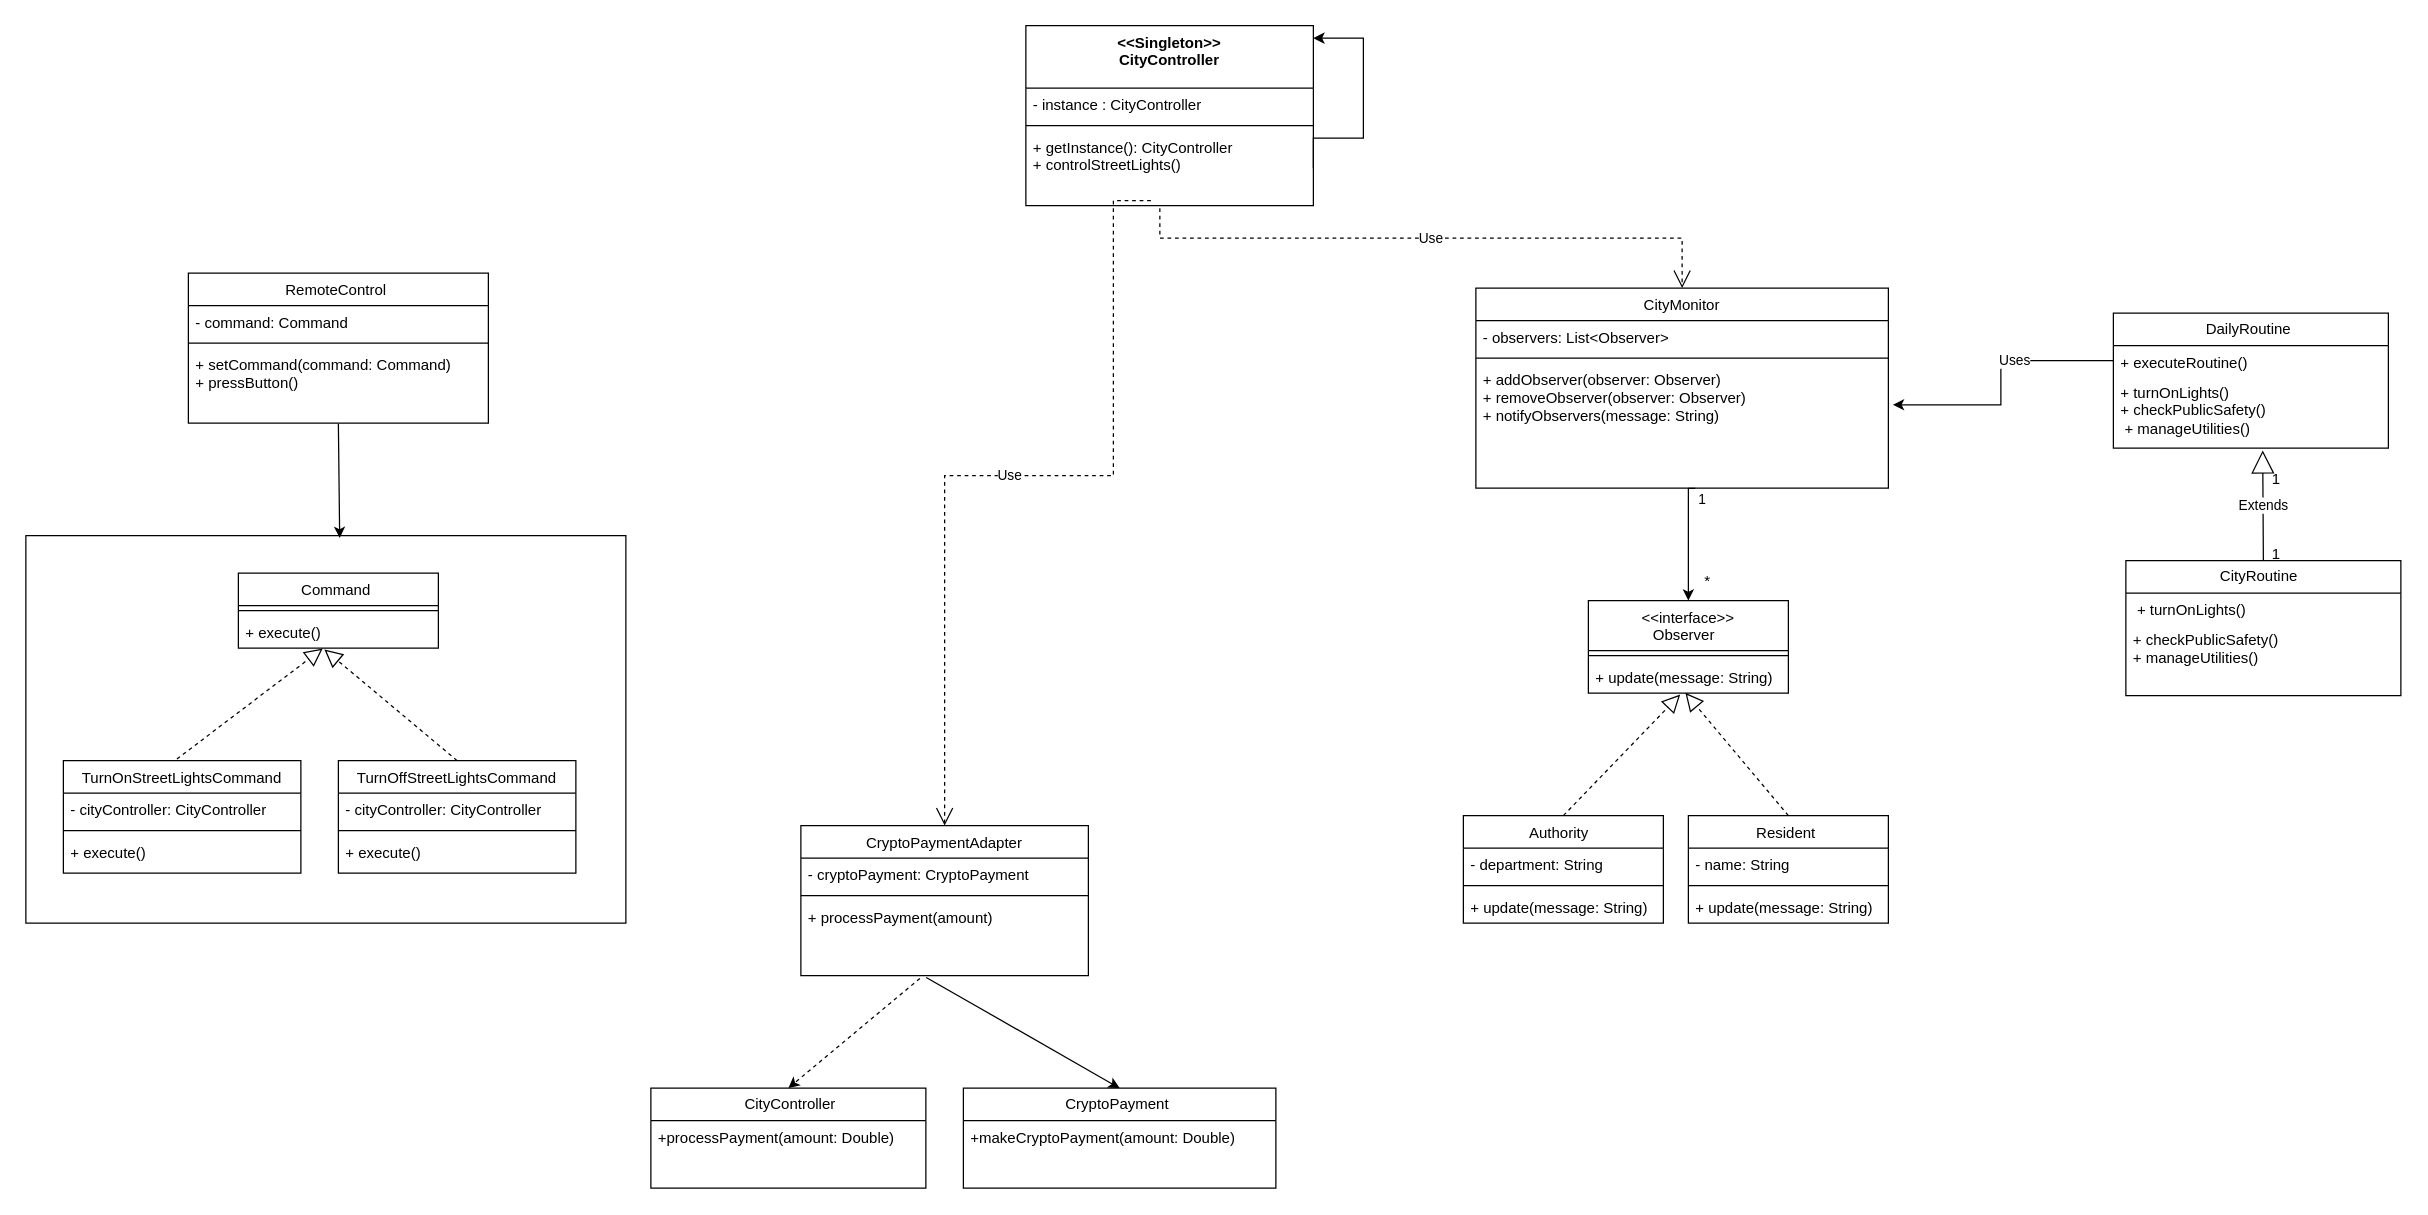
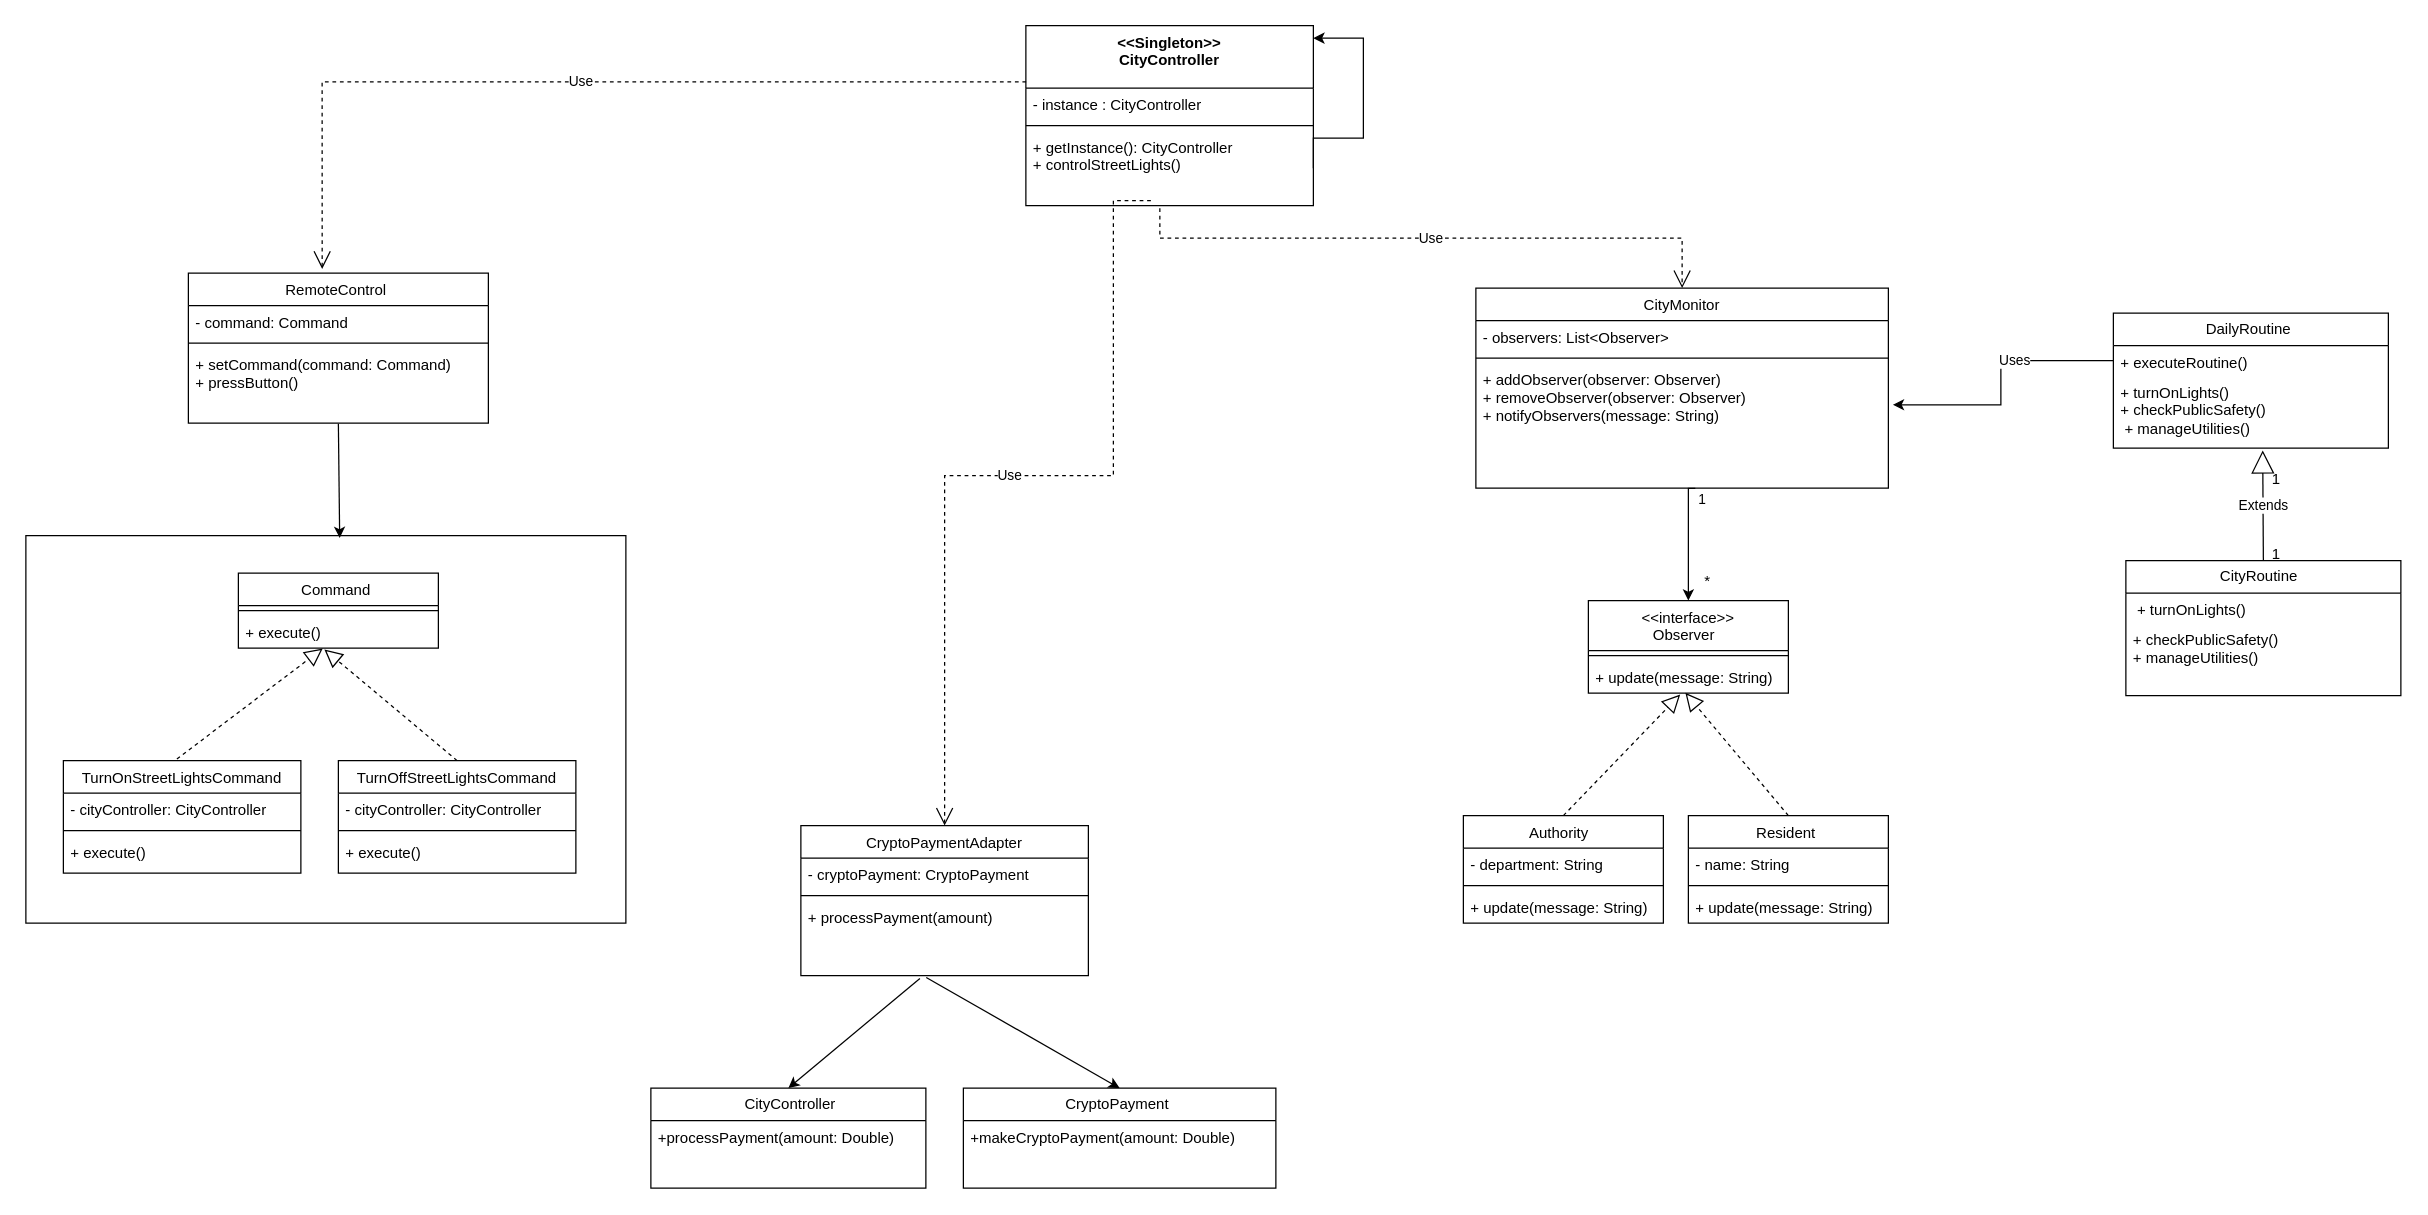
edge "- instance : CityController" -> "RemoteControl": added, label "Use"
edge "+ processPayment(amount)" -> "CityController": style dashed -> solid
